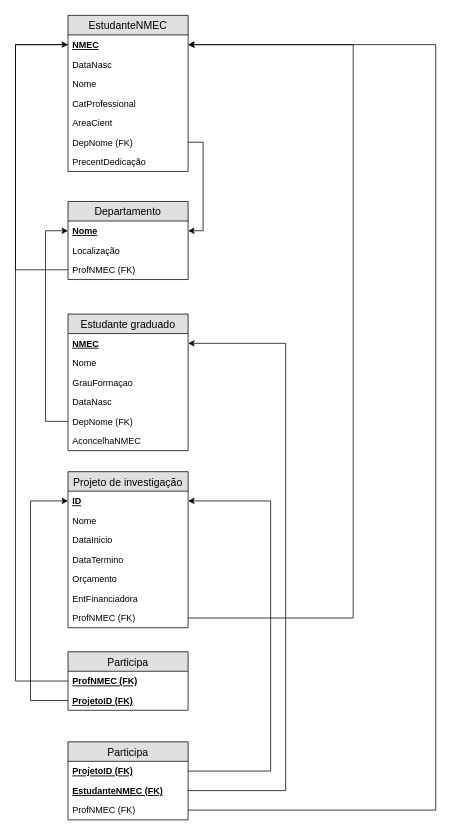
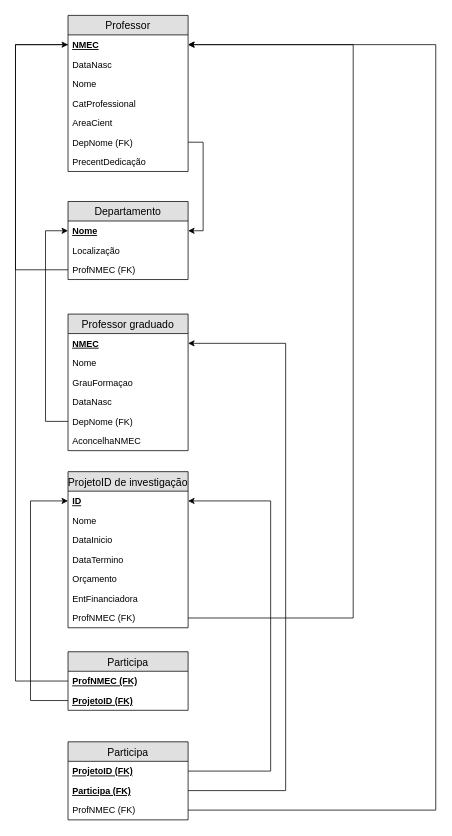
node "EstudanteNMEC": label "EstudanteNMEC" -> "Professor"
node "Estudante graduado": label "Estudante graduado" -> "Professor graduado"
node "Projeto de investigação": label "Projeto de investigação" -> "ProjetoID de investigação"
node "EstudanteNMEC (FK)": label "EstudanteNMEC (FK)" -> "Participa (FK)"
